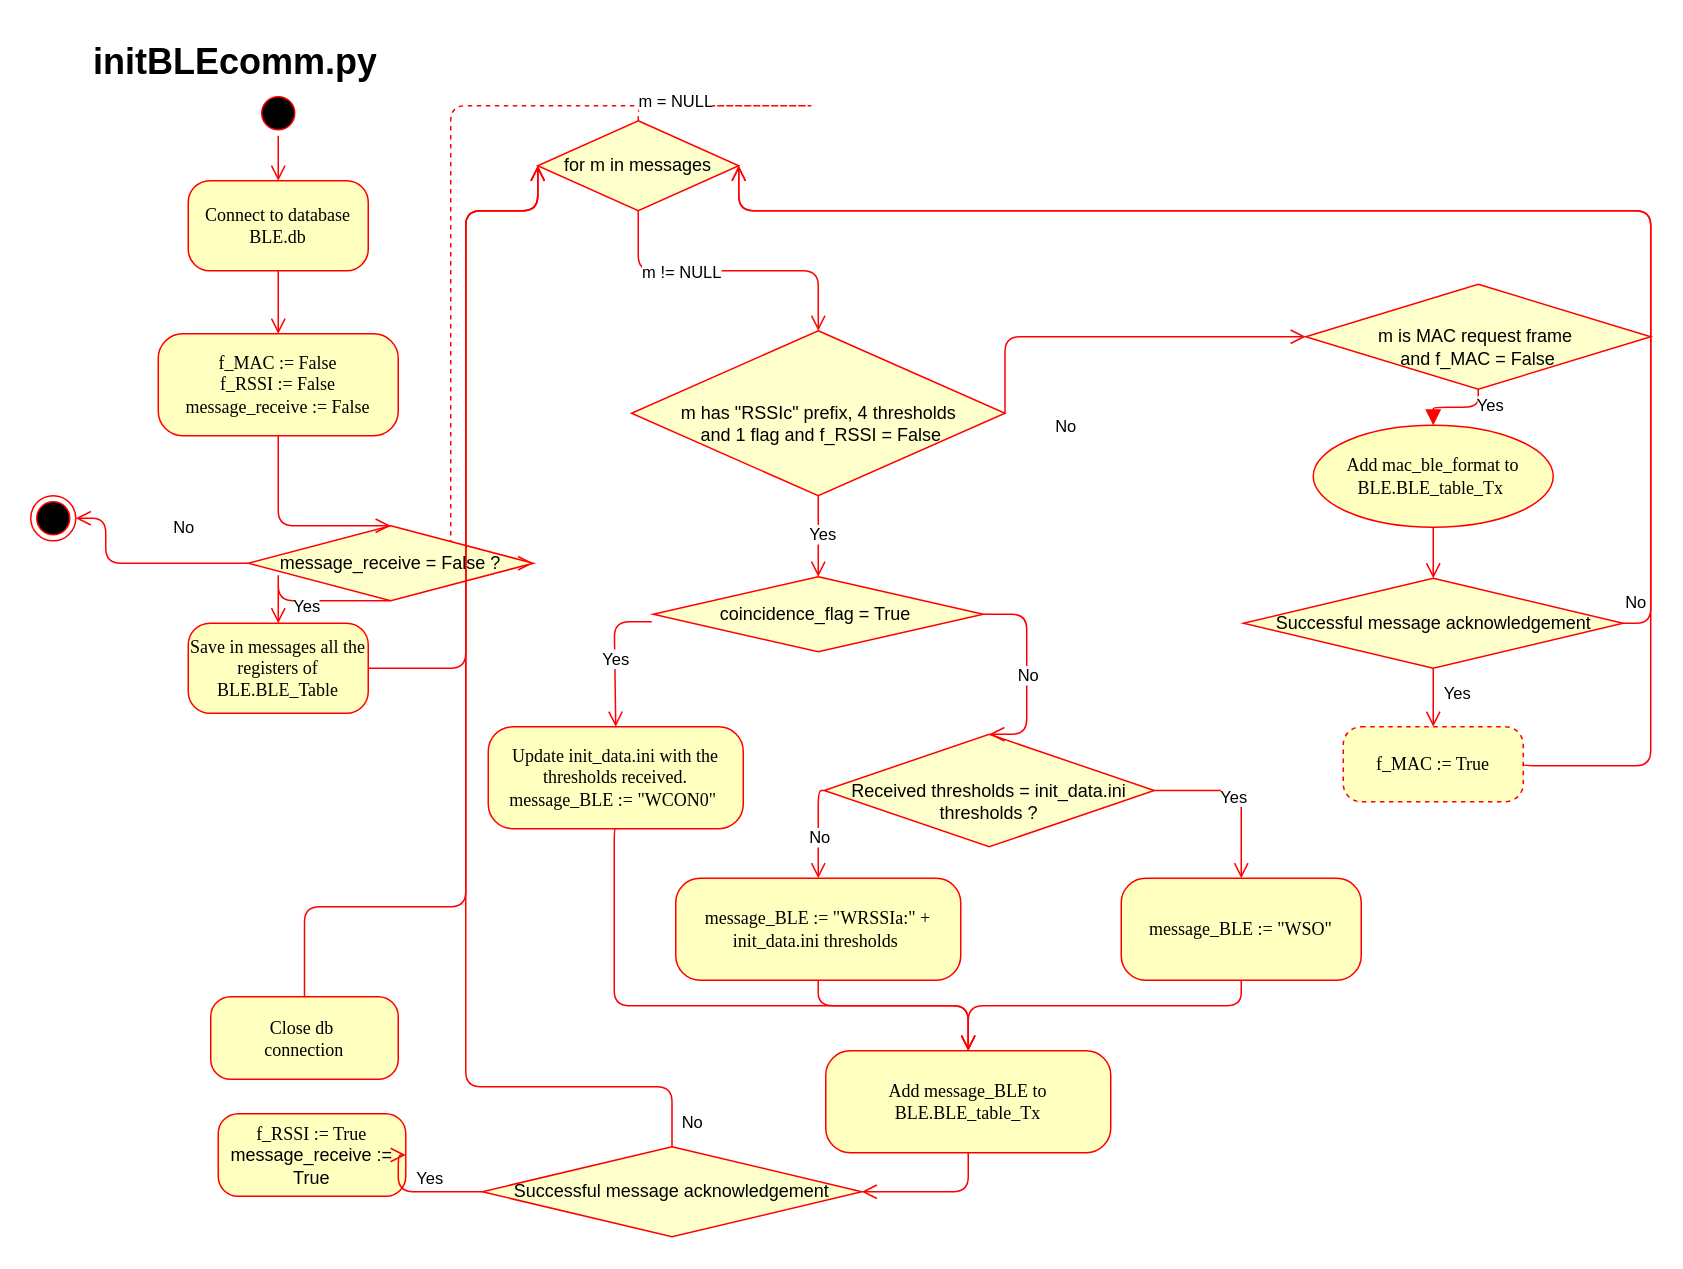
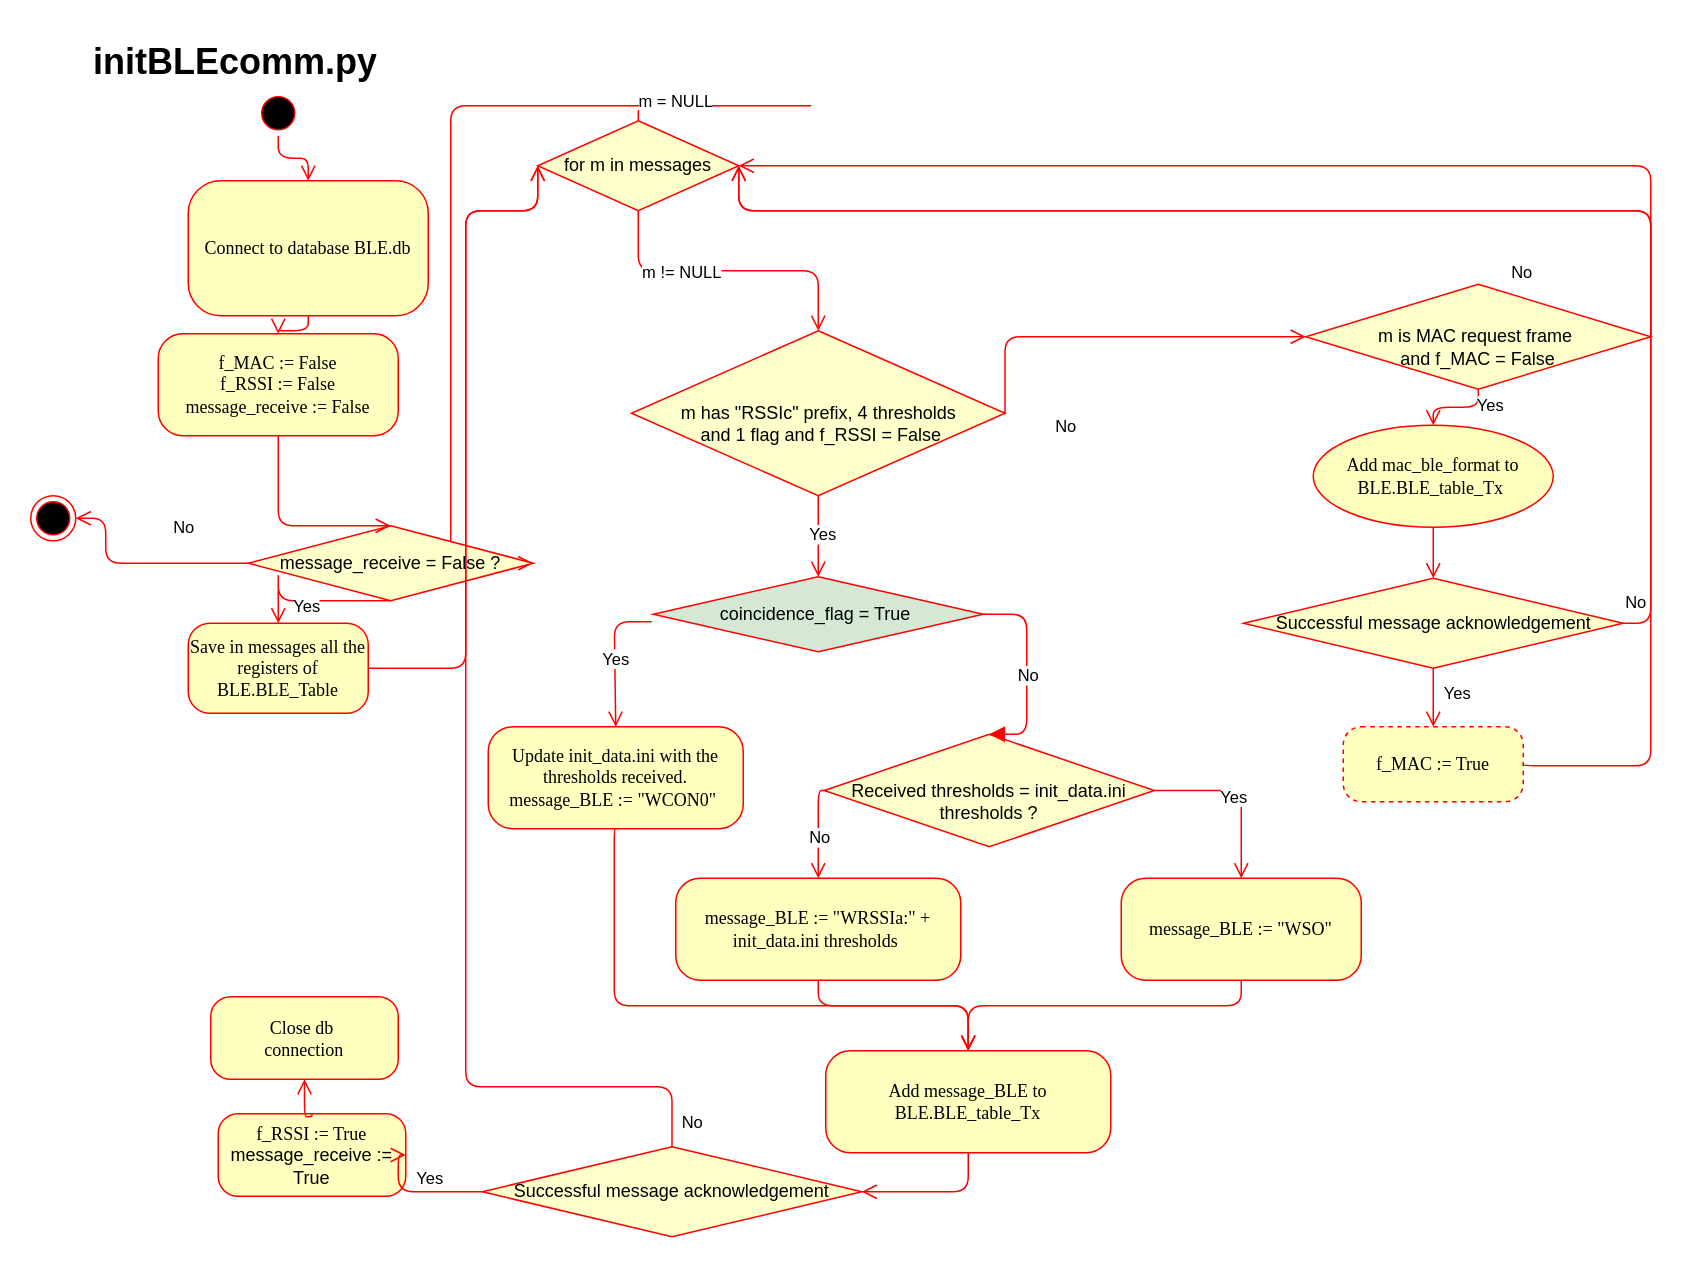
edge "m is MAC request frame and f_MAC = False" -> "for m in messages": added, label "No"
node "Connect to database BLE.db": size 180x90 -> 240x135
edge "for m in messages" -> "message_receive = False ?": style dashed -> solid
edge "m is MAC request frame and f_MAC = False" -> "Add mac_ble_format to BLE.BLE_table_Tx": arrowhead block -> open
node "coincidence_flag = True": fillcolor #ffffcc -> #d5e8d4
edge "coincidence_flag = True" -> "Received thresholds = init_data.ini thresholds ?": arrowhead open -> block
edge "Close db connection" -> "for m in messages": removed
edge "f_RSSI := True message_receive := True" -> "Close db connection": added
